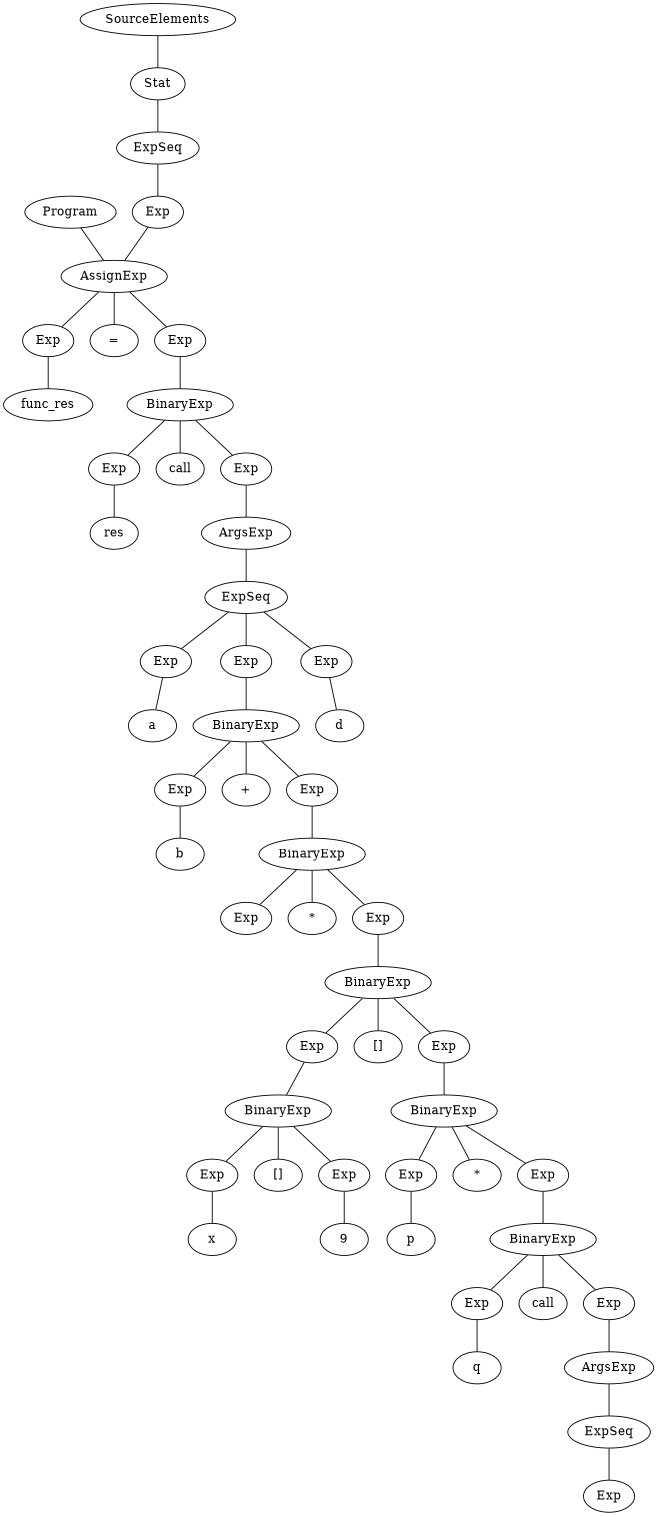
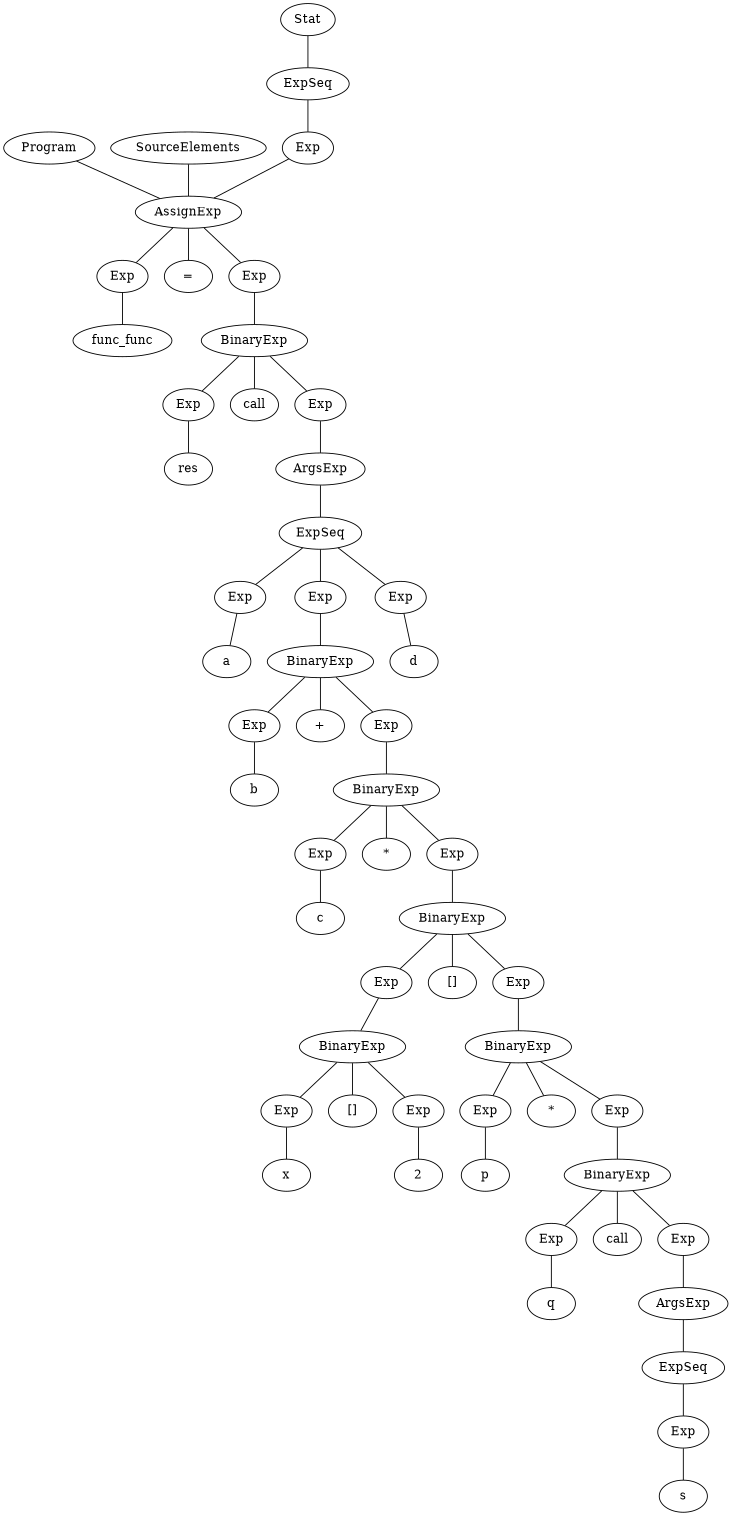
edge "SourceElements" -- "Stat": now "SourceElements" -- "AssignExp"
node "func_res": label "func_res" -> "func_func"
node "c": added
node "9": label "9" -> "2"
node "s": added
